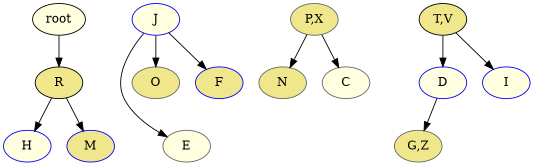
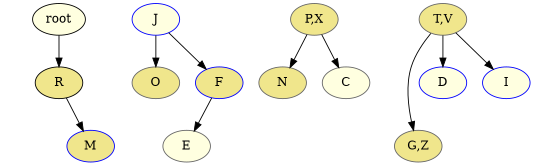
node "T,V": color black -> gray40
edge "J" -> "E": now "F" -> "E"
edge "D" -> "G,Z": now "T,V" -> "G,Z"
node "H": removed
